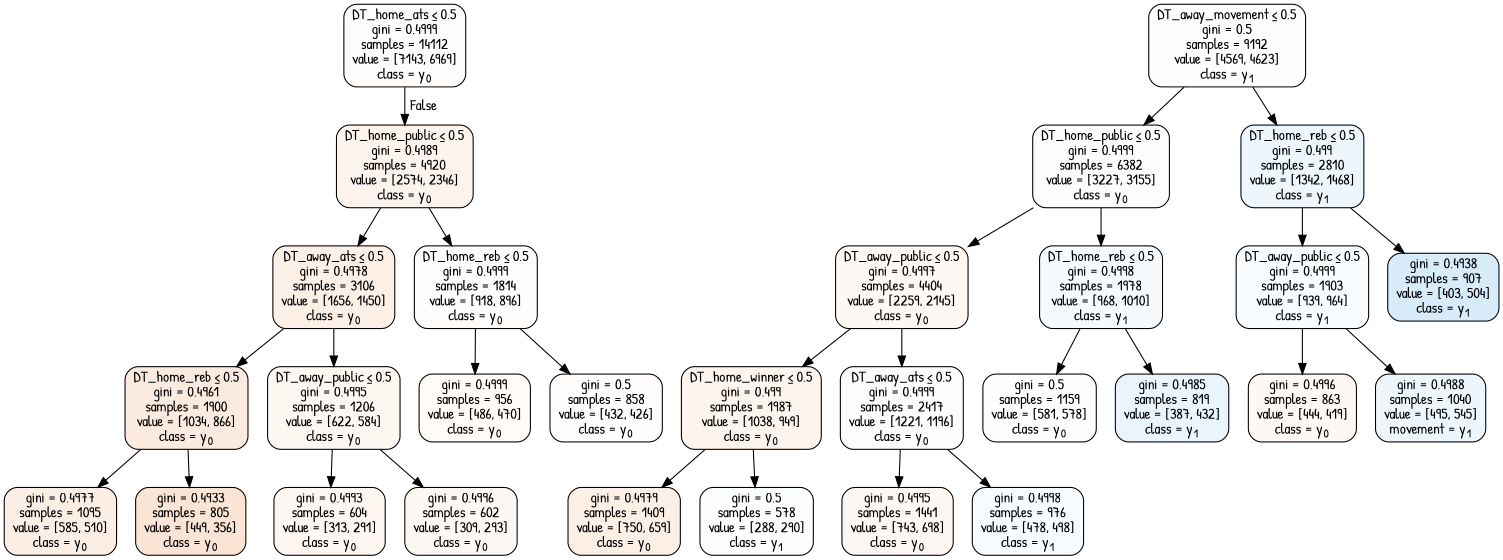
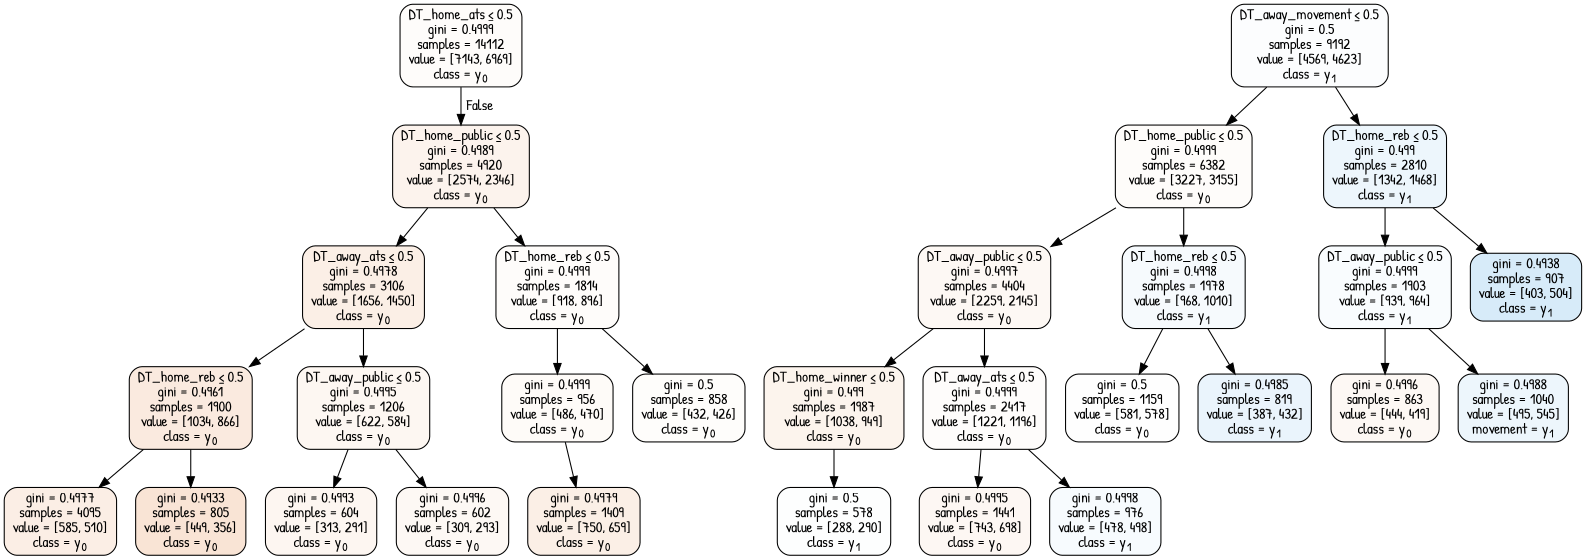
edge "DT_home_winner ≤ 0.5" -> "gini = 0.4979": now "gini = 0.4999" -> "gini = 0.4979"
node "gini = 0.4977": text "samples = 1095" -> "samples = 4095"
